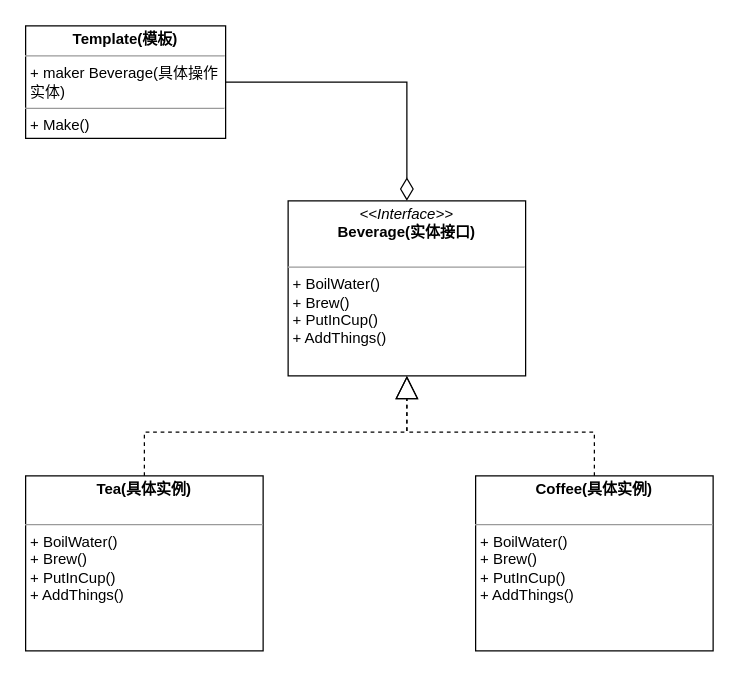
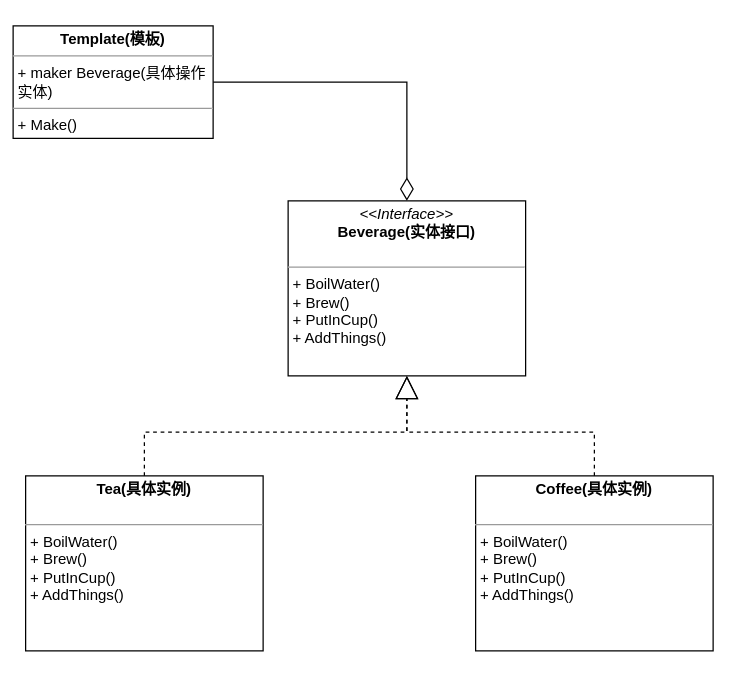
node "Template(模板) + maker Beverage(具体操作实体) + Make()": moved (126, 82) -> (113, 82)
